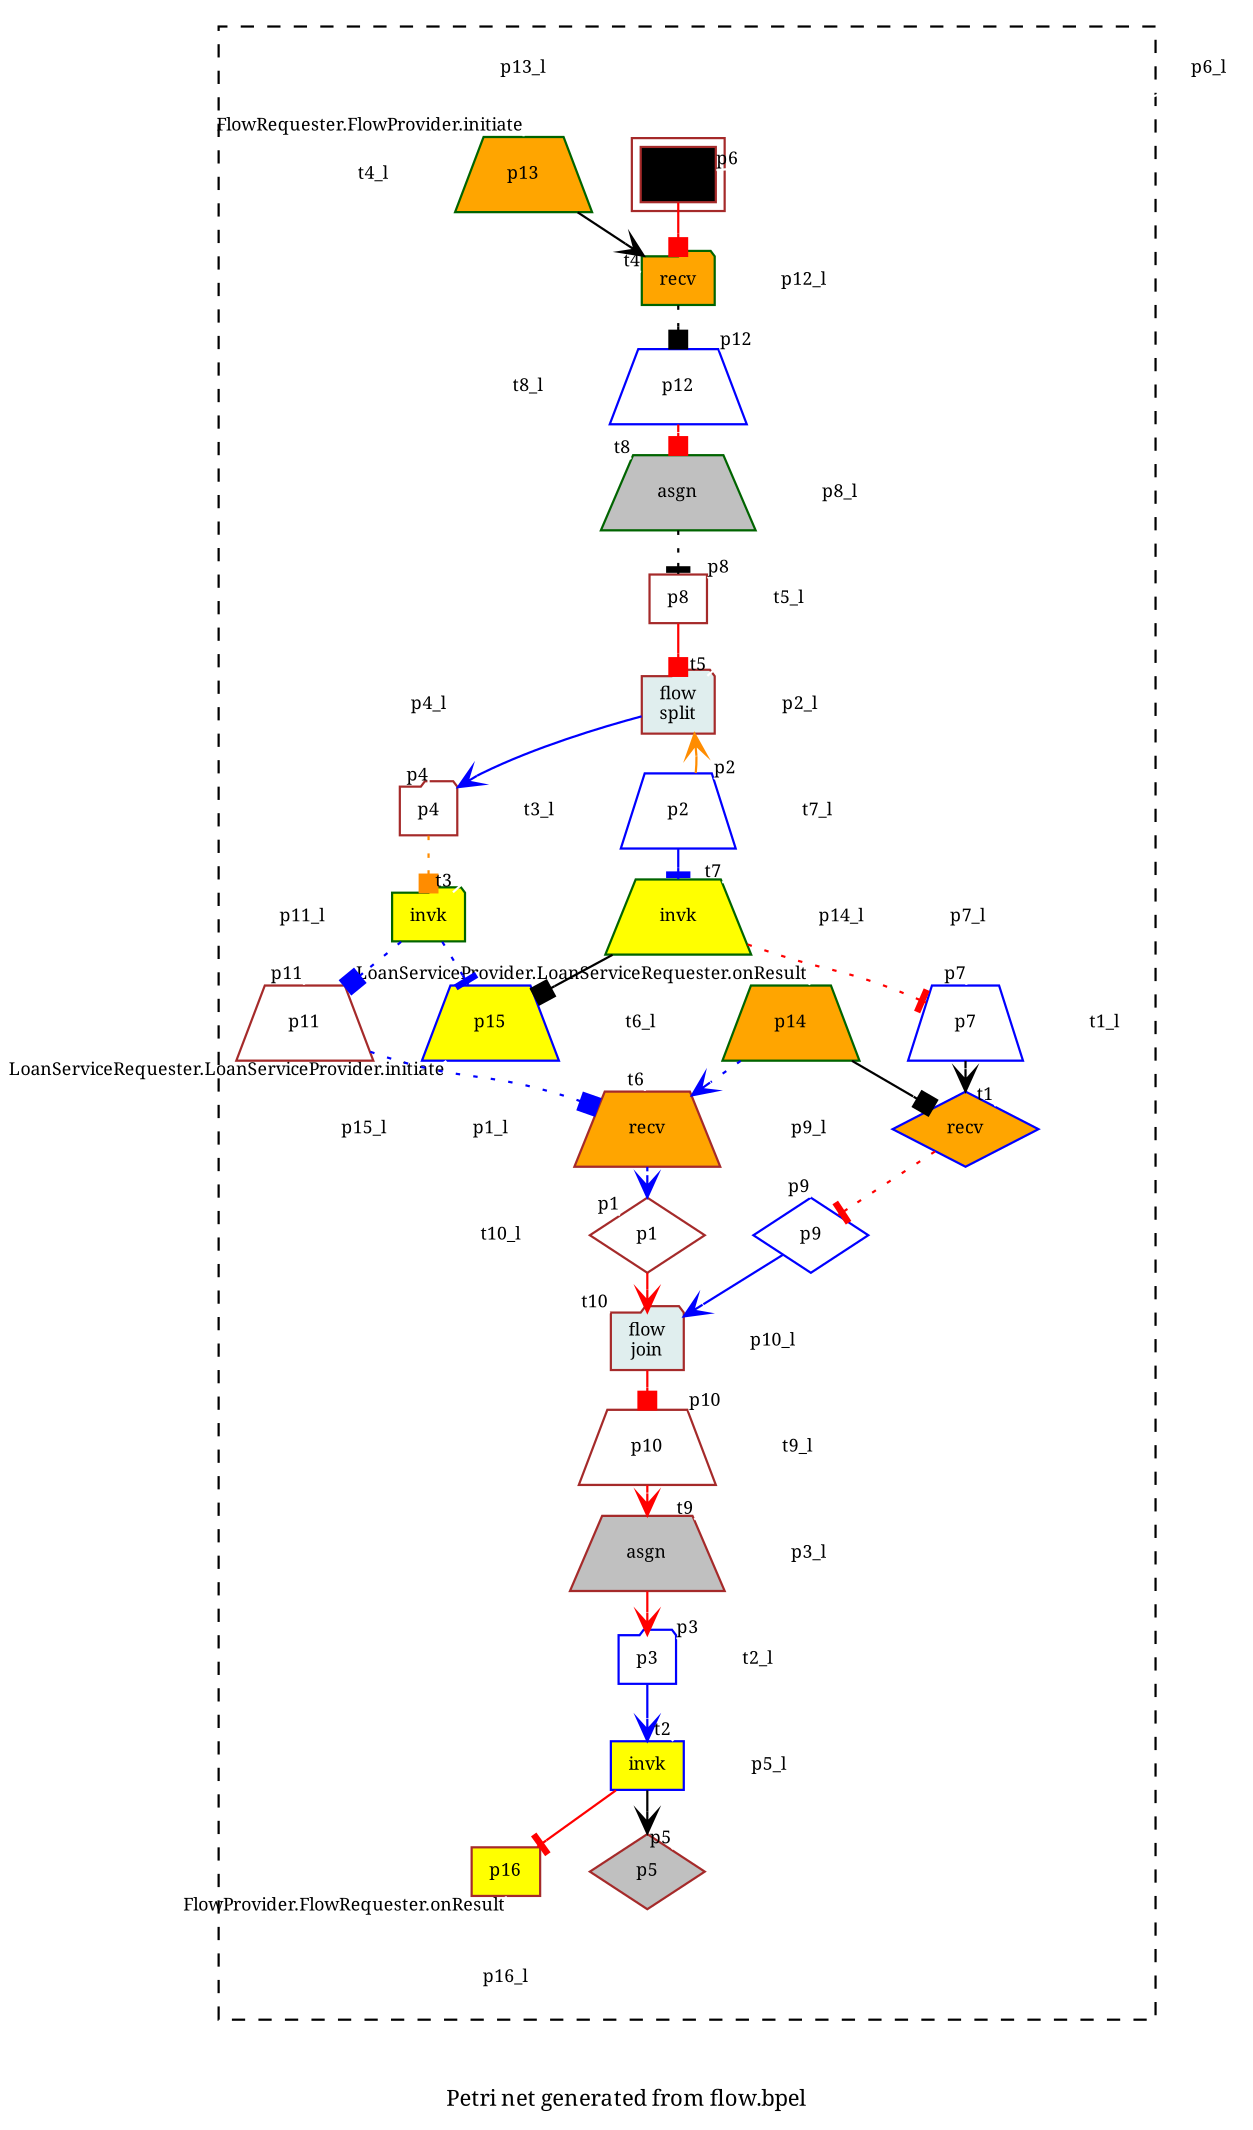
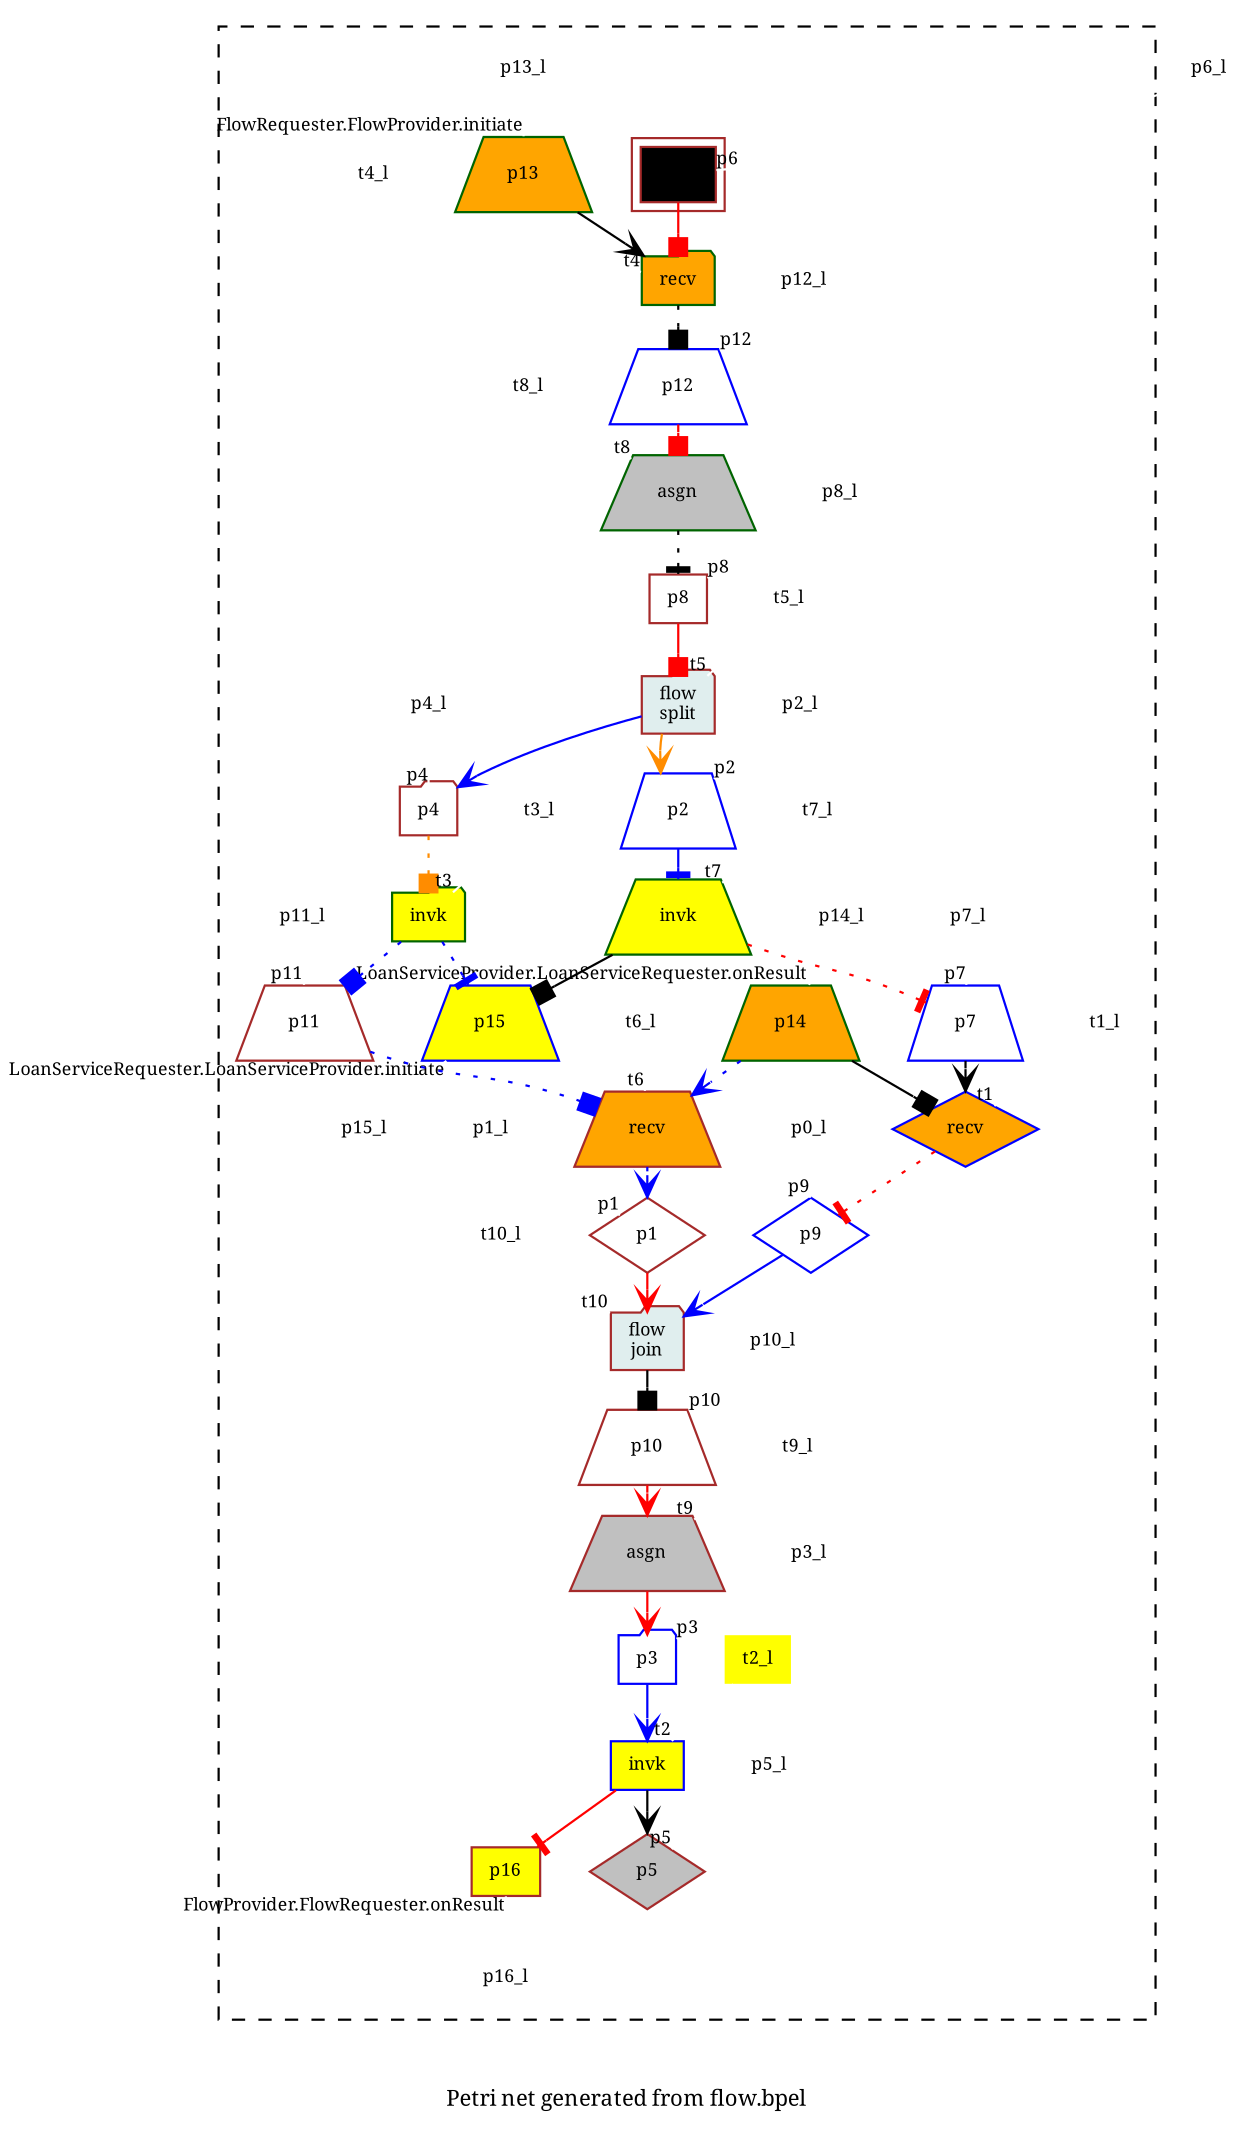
edge "p2" -> "flow split": reversed
node "p9_l": label "p9_l" -> "p0_l"
edge "flow join" -> "p10": color red -> black
node "t2_l": fillcolor white -> yellow
